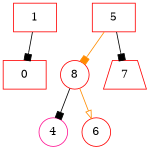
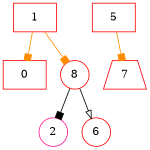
edge "1" -> "0": color black -> darkorange
edge "5" -> "7": color black -> darkorange
edge "5" -> "8": now "1" -> "8"
edge "8" -> "6": color darkorange -> black
node "4": label "4" -> "2"
